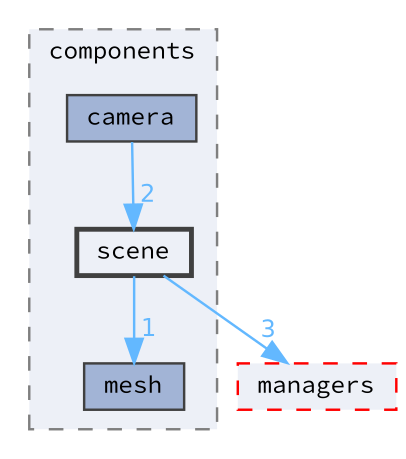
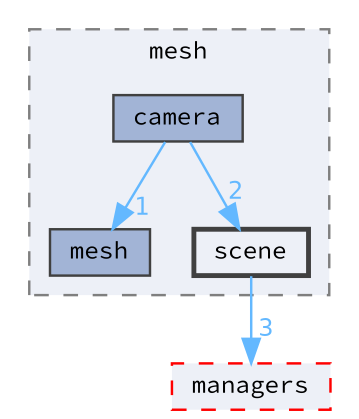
cluster "components": label "components" -> "mesh"
edge "scene" -> "mesh": now "camera" -> "mesh"
